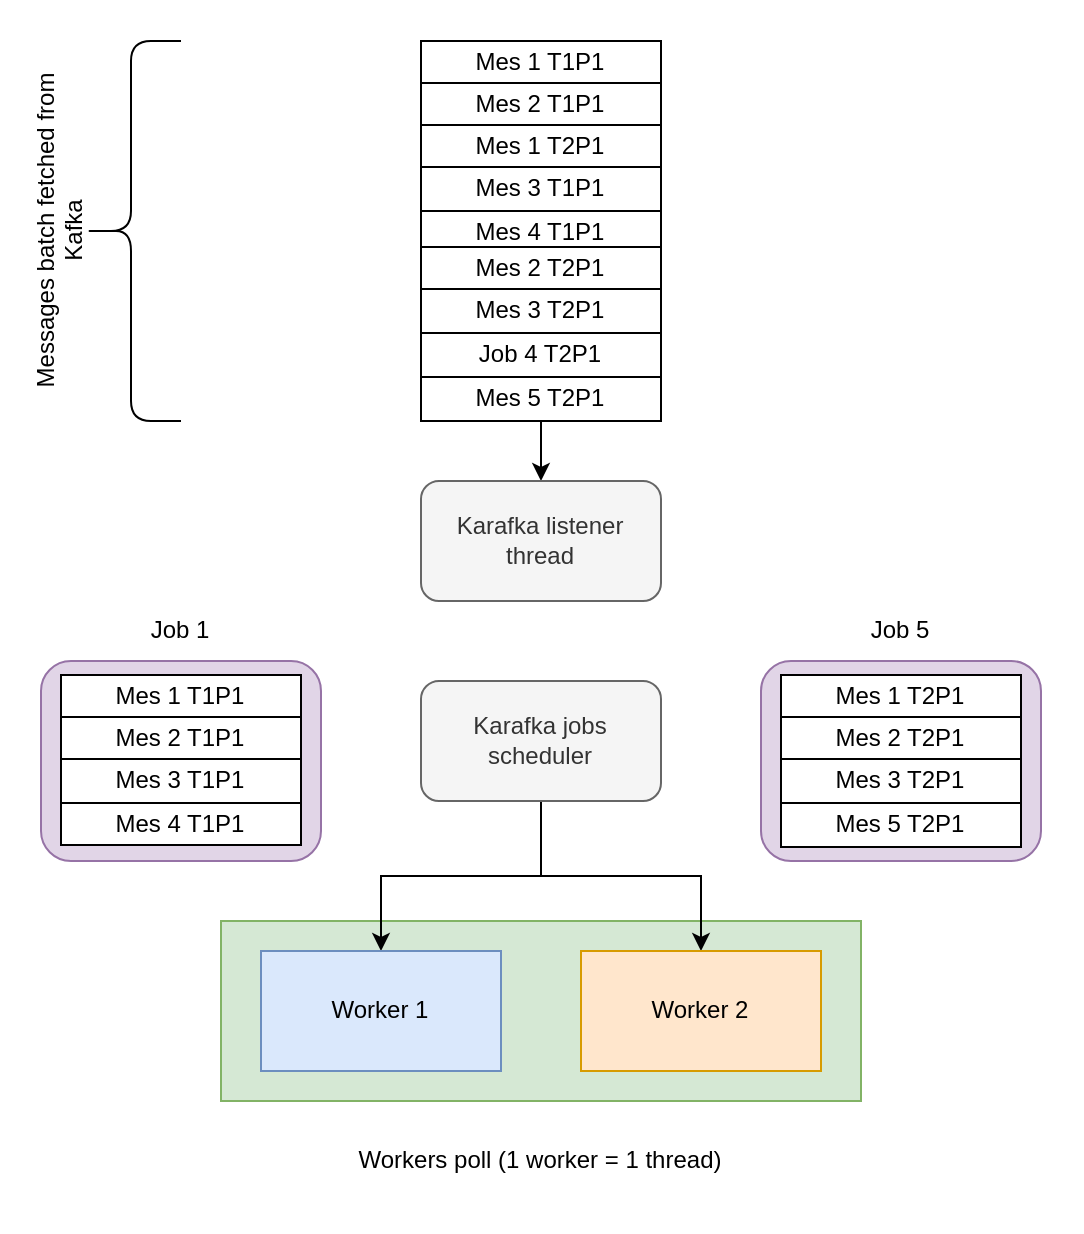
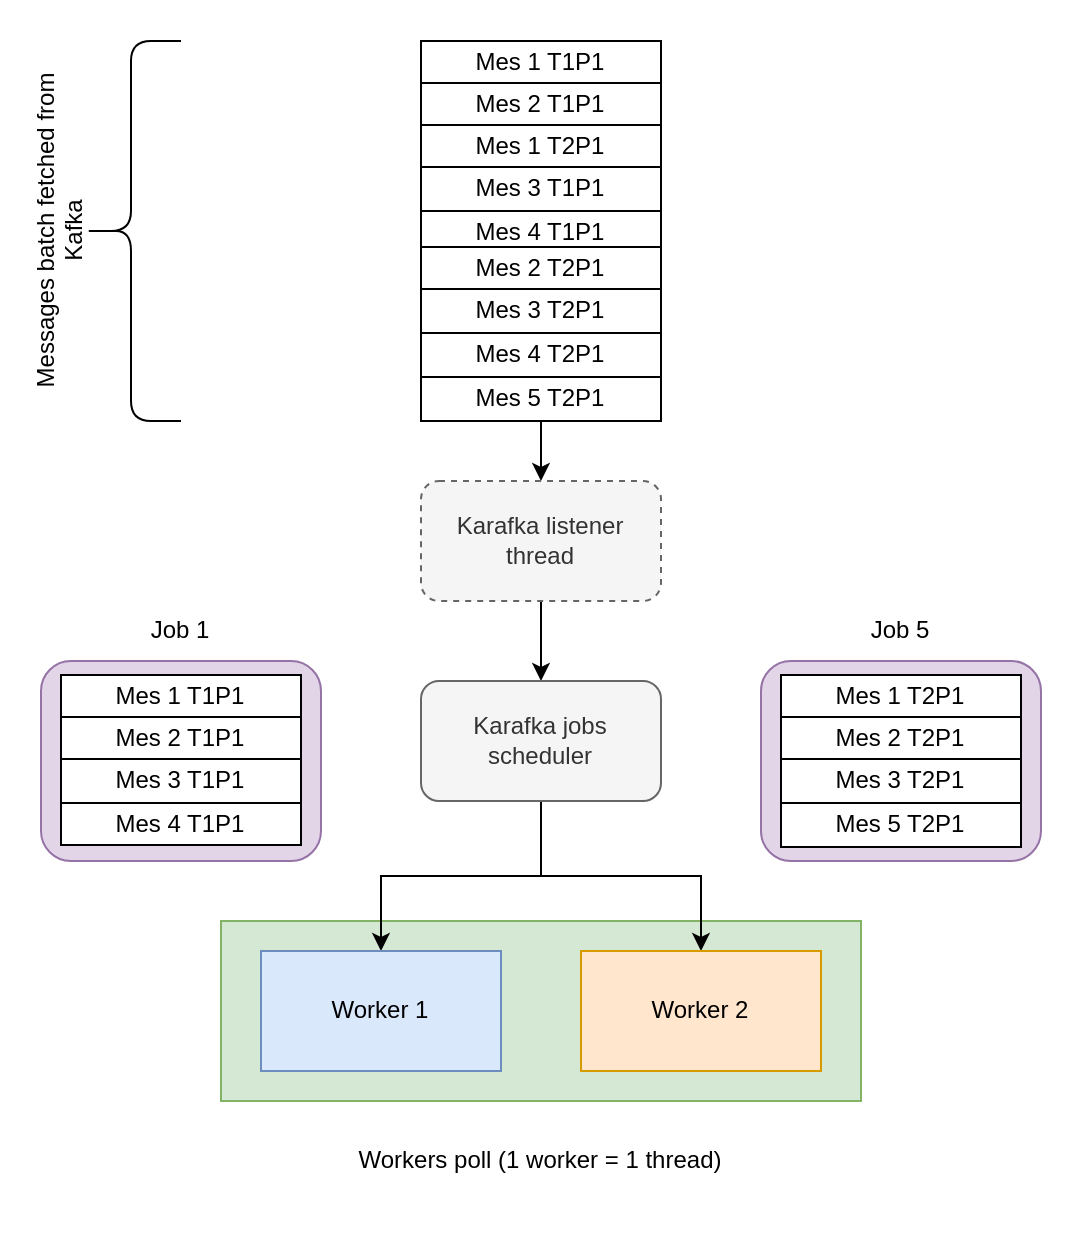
node "Job 4 T2P1": label "Job 4 T2P1" -> "Mes 4 T2P1"
node "Karafka listener thread": style solid -> dashed
edge "Karafka listener thread" -> "Karafka jobs scheduler": added
